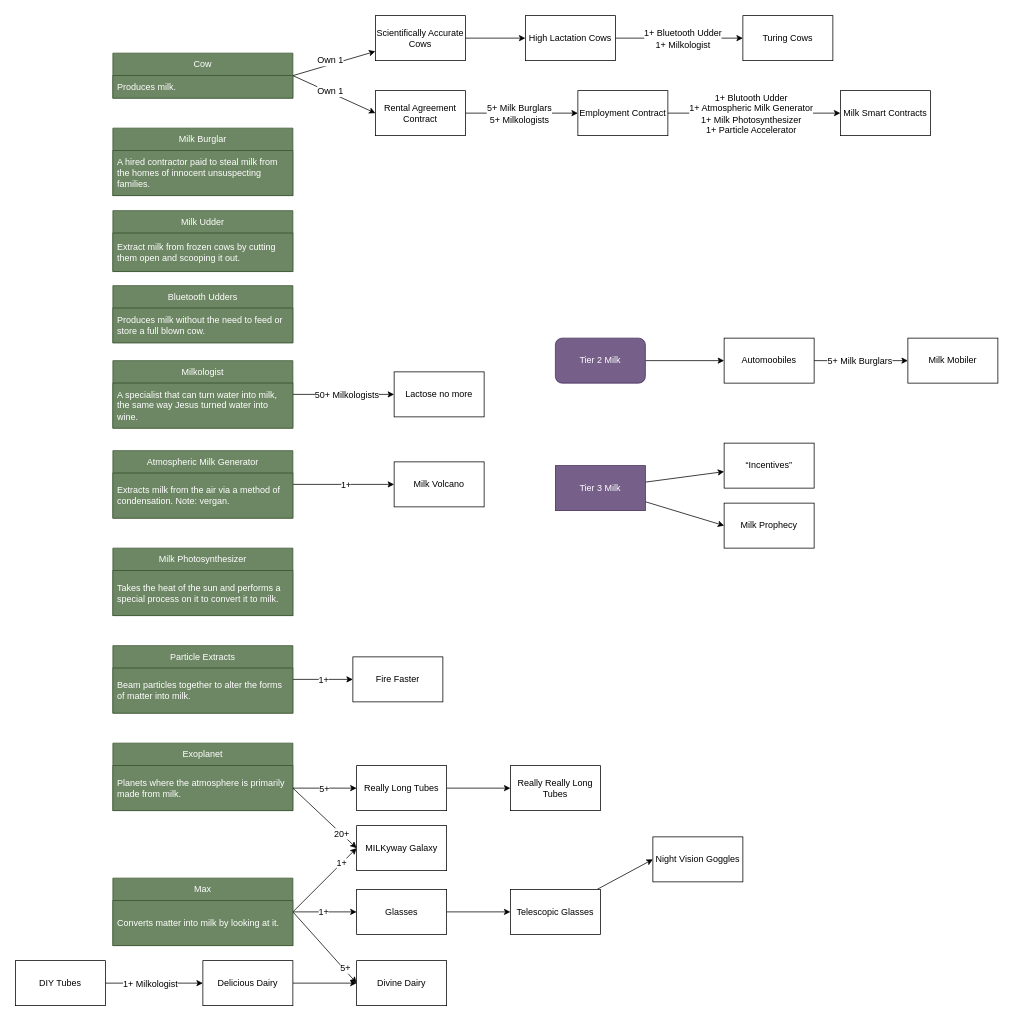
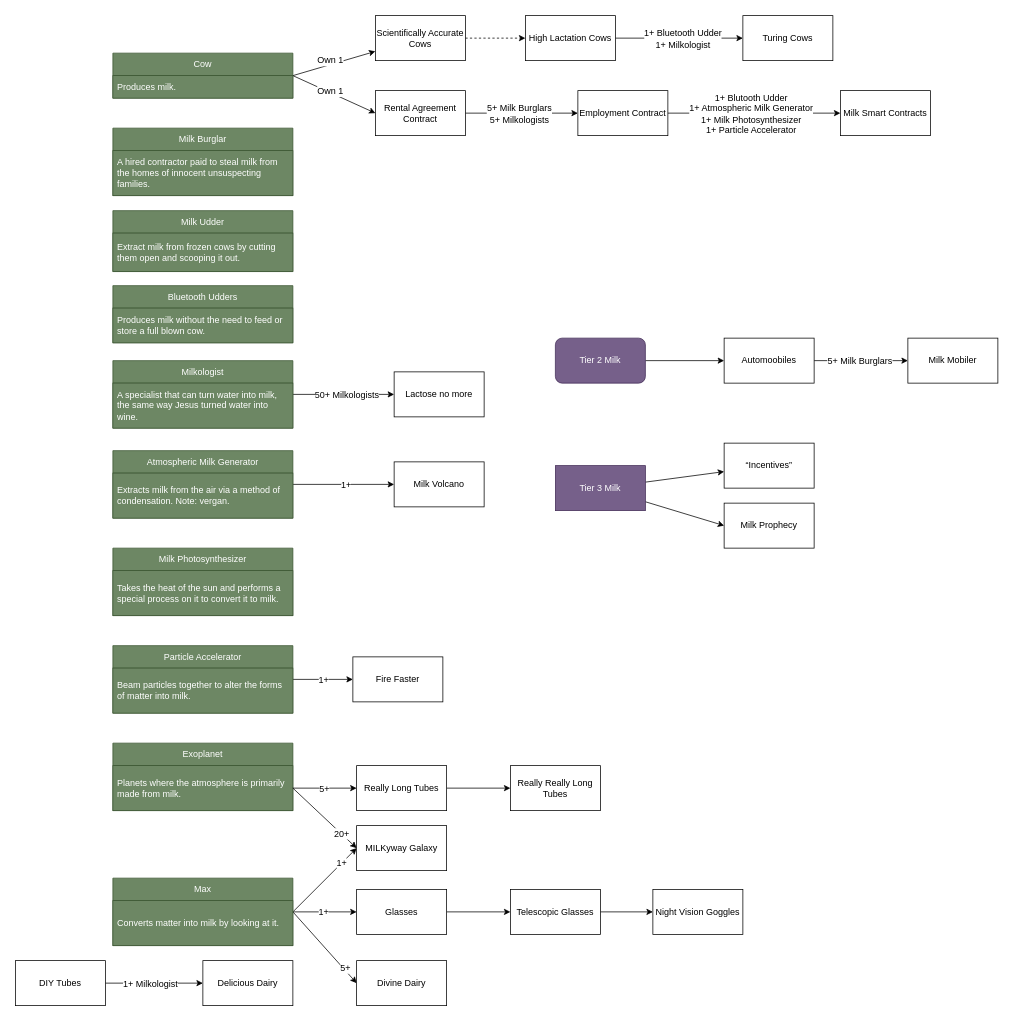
edge "Scientifically Accurate Cows" -> "High Lactation Cows": style solid -> dashed
node "Particle Extracts": label "Particle Extracts" -> "Particle Accelerator"
node "Night Vision Goggles": moved (698, 859) -> (698, 912)
edge "Delicious Dairy" -> "Divine Dairy": removed
